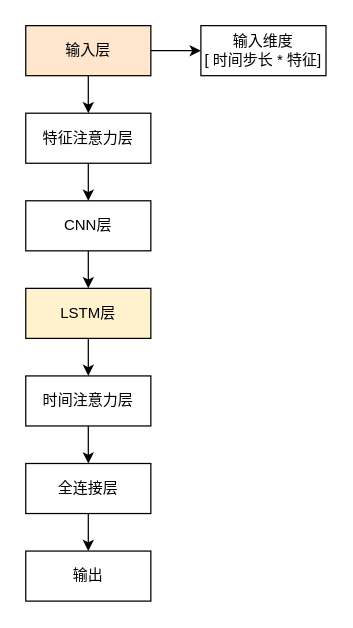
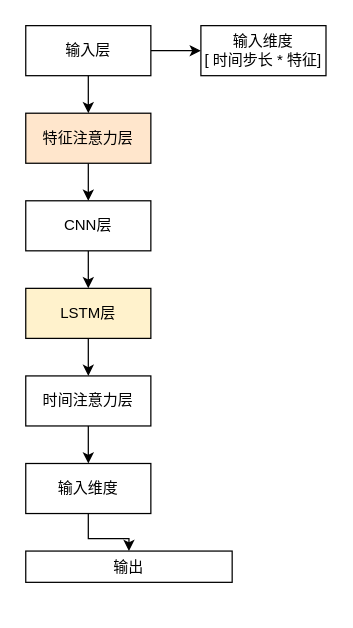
node "输入层": fillcolor #ffe6cc -> #ffffff
node "特征注意力层": fillcolor #ffffff -> #ffe6cc
node "全连接层": label "全连接层" -> "输入维度"
node "输出": size 125x50 -> 206x31
